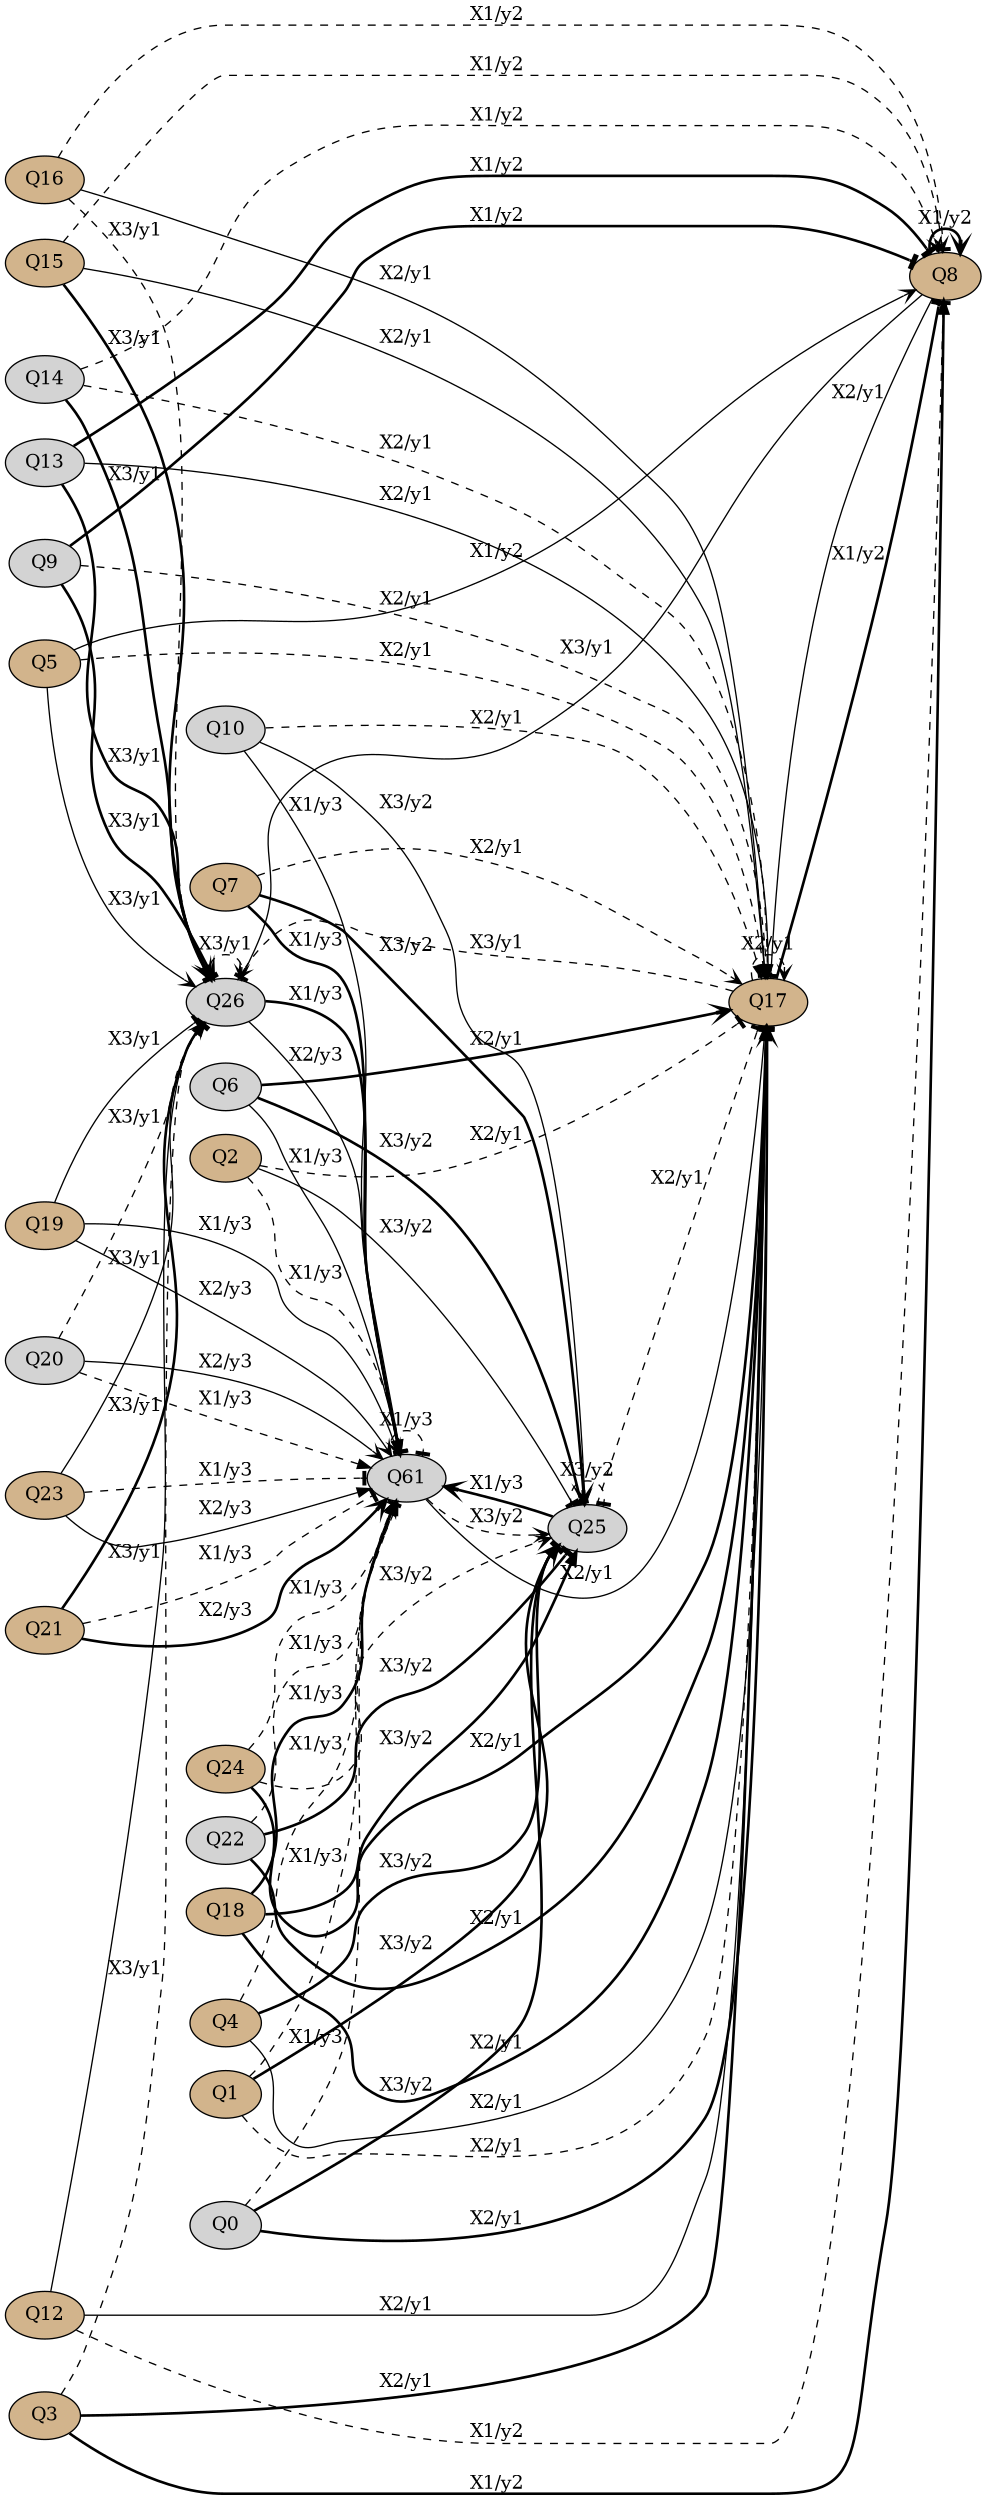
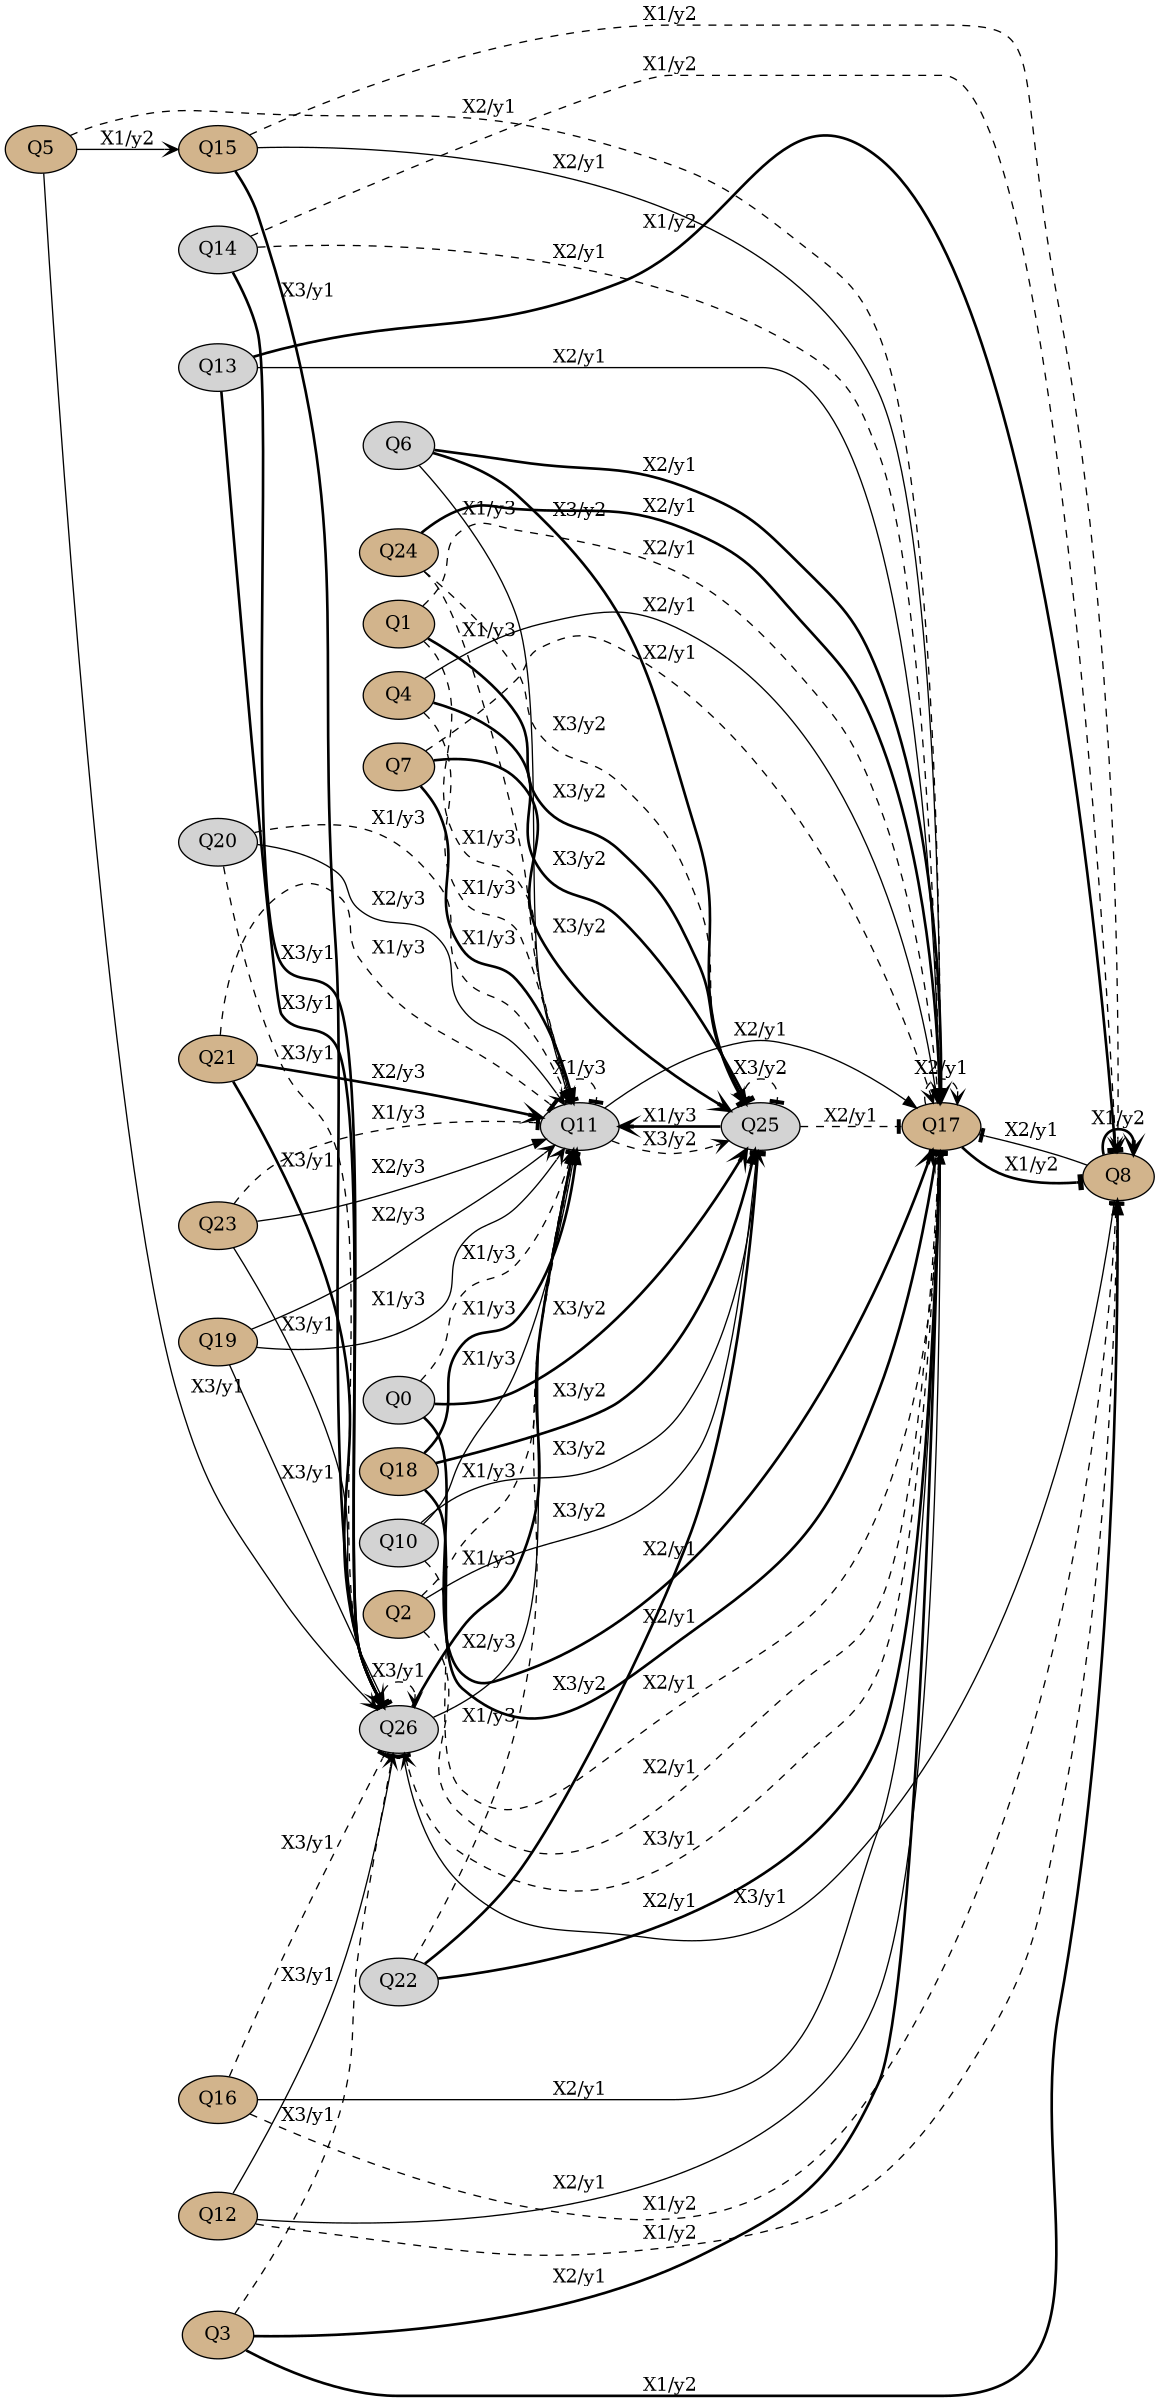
node "Q9": removed
edge "Q5" -> "Q8": now "Q5" -> "Q15"
node "Q61": label "Q61" -> "Q11"
